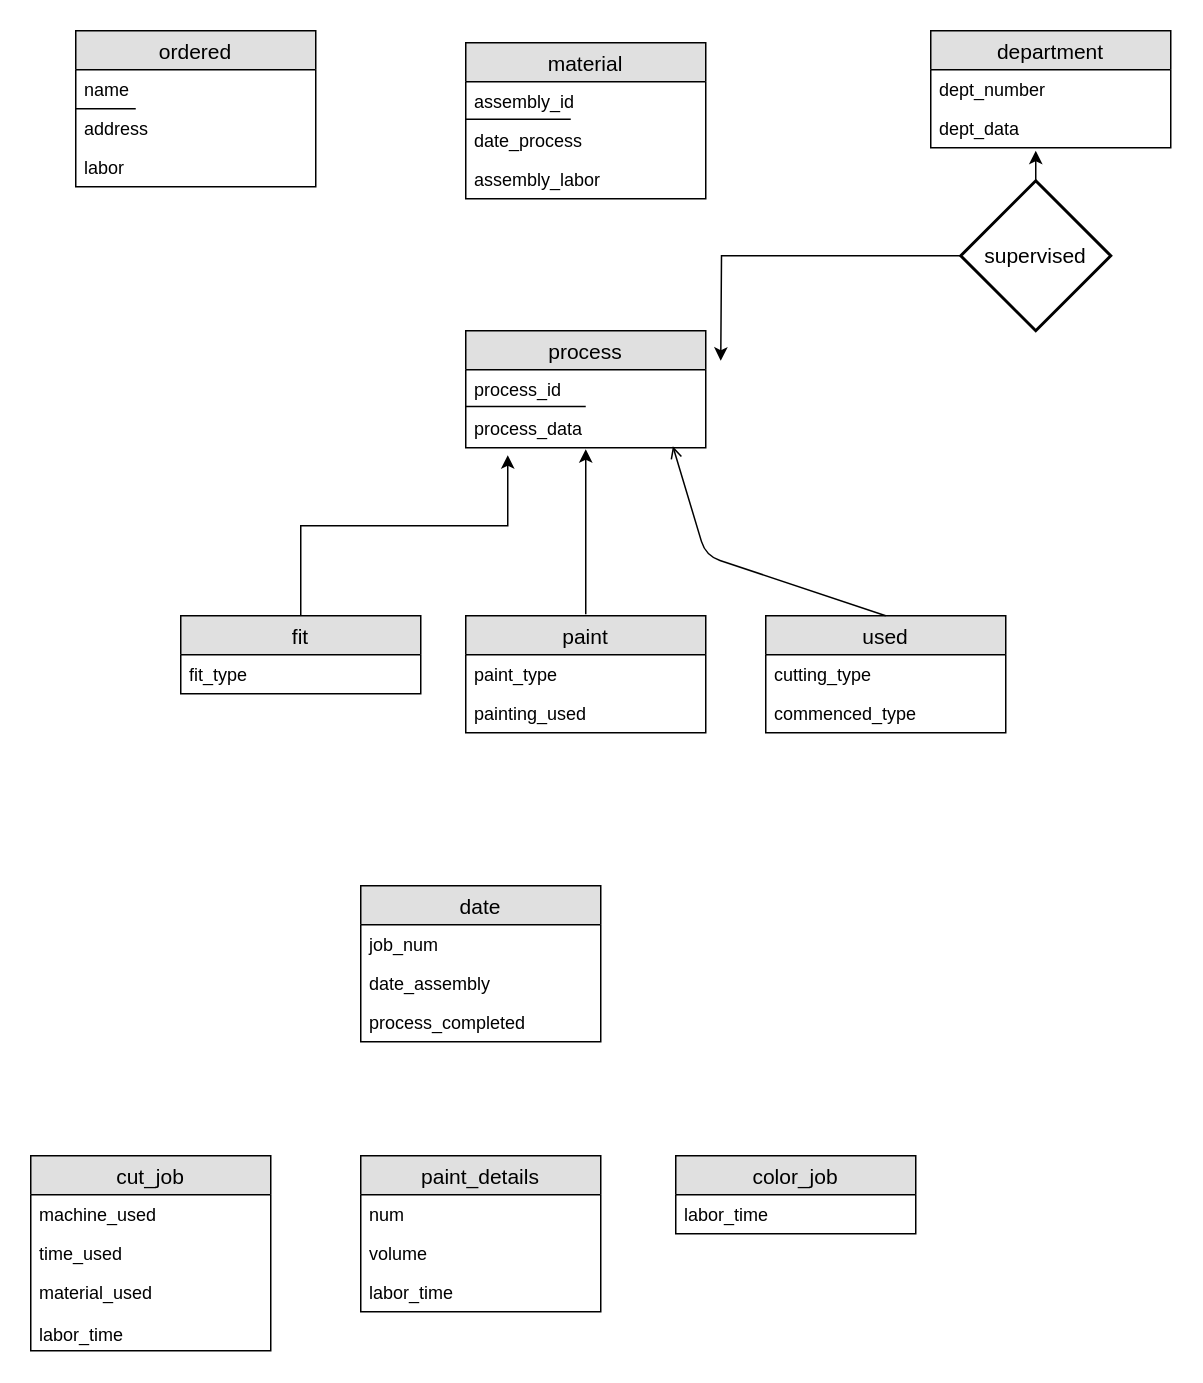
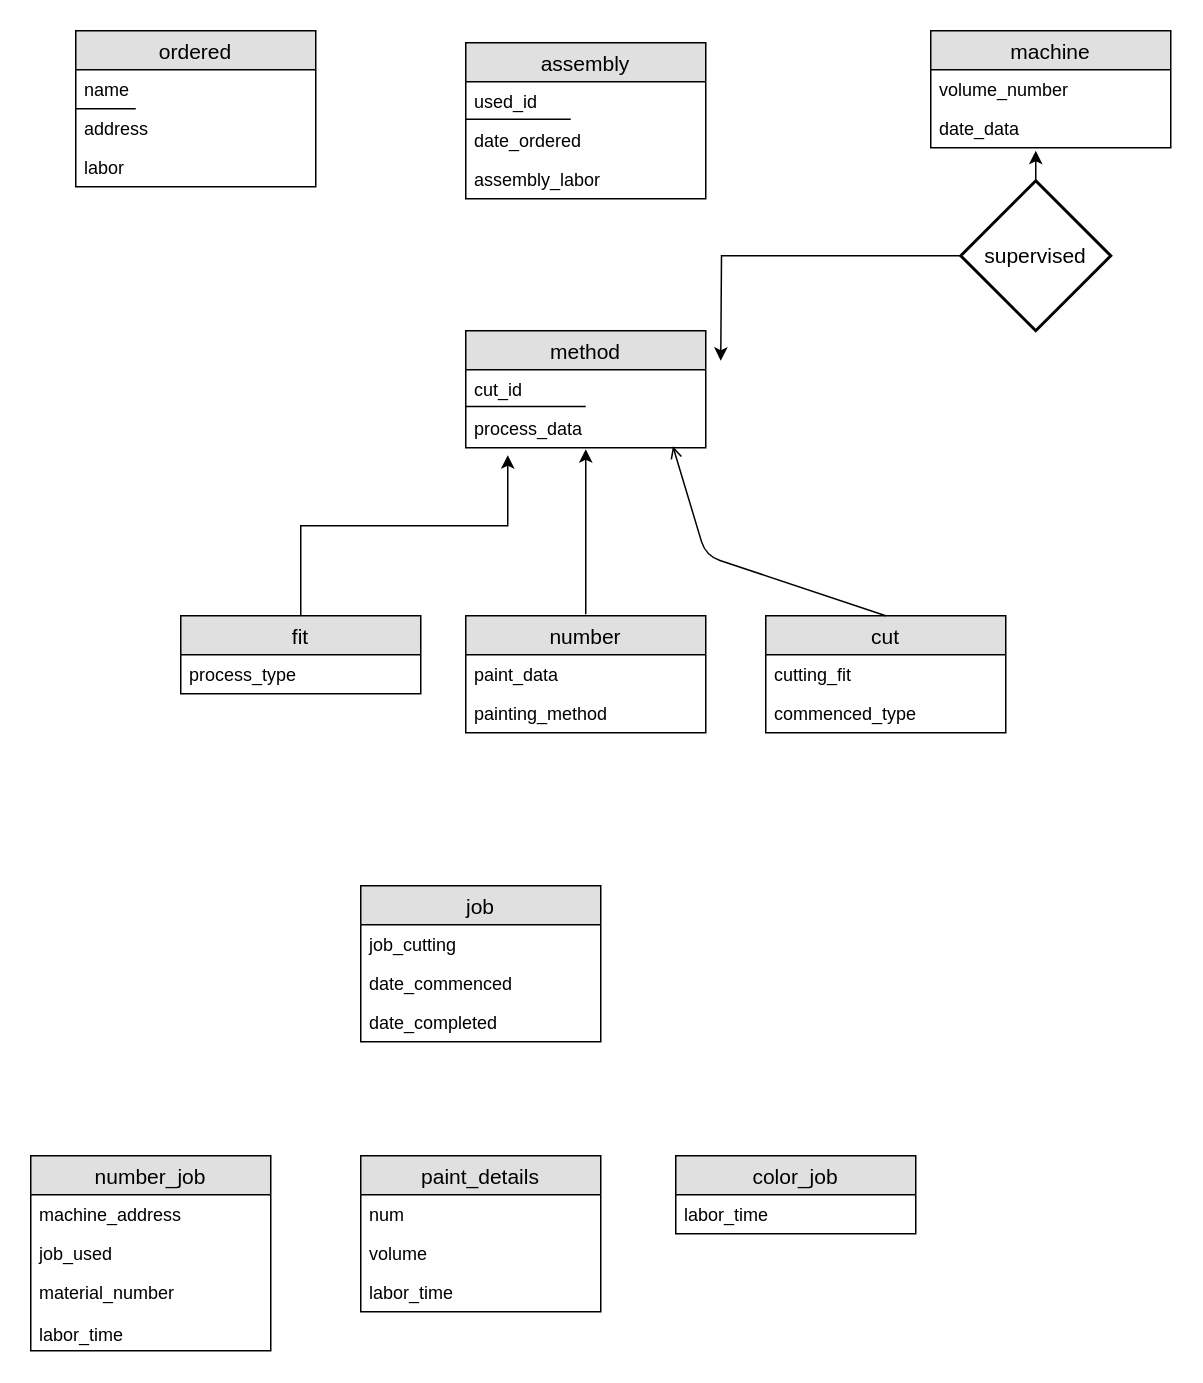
node "department": label "department" -> "machine"
node "material": label "material" -> "assembly"
node "dept_number": label "dept_number" -> "volume_number"
node "assembly_id": label "assembly_id" -> "used_id"
node "dept_data": label "dept_data" -> "date_data"
node "date_process": label "date_process" -> "date_ordered"
node "process": label "process" -> "method"
node "process_id": label "process_id" -> "cut_id"
node "paint": label "paint" -> "number"
node "used": label "used" -> "cut"
node "fit_type": label "fit_type" -> "process_type"
node "paint_type": label "paint_type" -> "paint_data"
node "cutting_type": label "cutting_type" -> "cutting_fit"
node "painting_used": label "painting_used" -> "painting_method"
node "date": label "date" -> "job"
node "job_num": label "job_num" -> "job_cutting"
node "date_assembly": label "date_assembly" -> "date_commenced"
node "process_completed": label "process_completed" -> "date_completed"
node "cut_job": label "cut_job" -> "number_job"
node "machine_used": label "machine_used" -> "machine_address"
node "time_used": label "time_used" -> "job_used"
node "material_used labor_time": label "material_used labor_time" -> "material_number labor_time"
